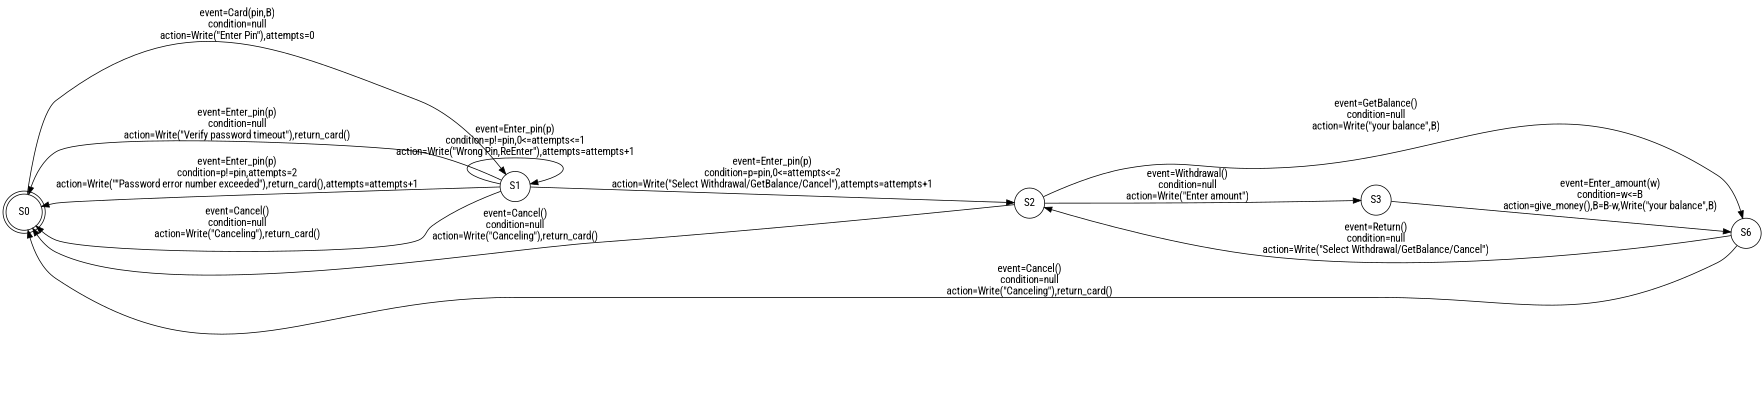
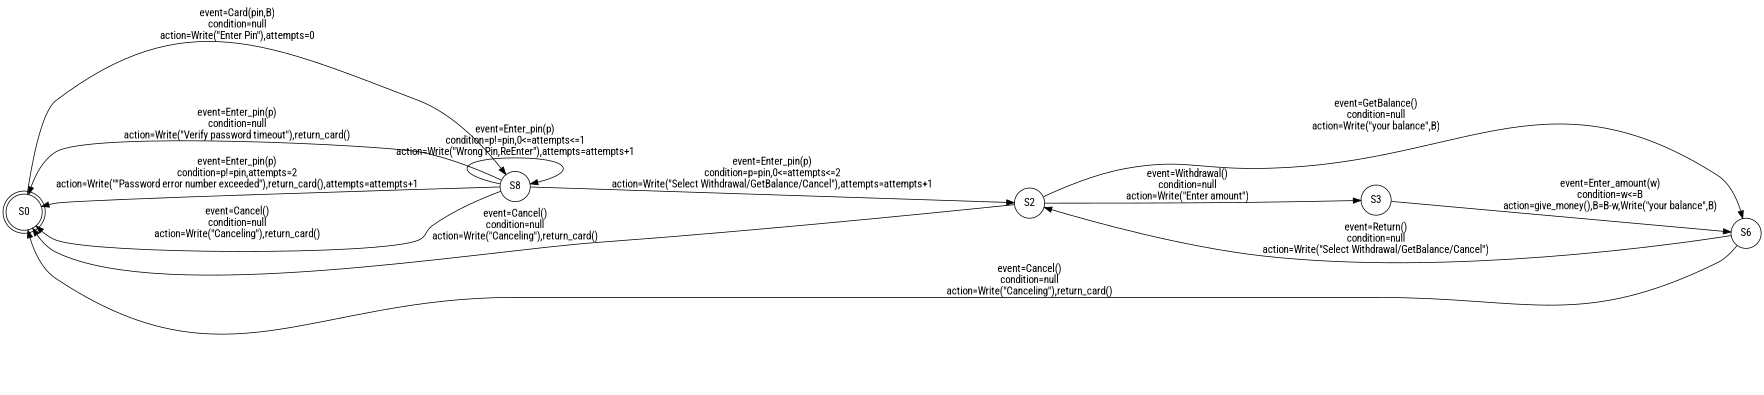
node "S1": label "S1" -> "S8"
